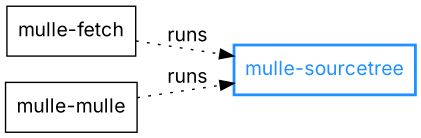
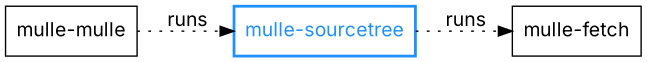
edge "mulle-fetch" -> "mulle-sourcetree": reversed
